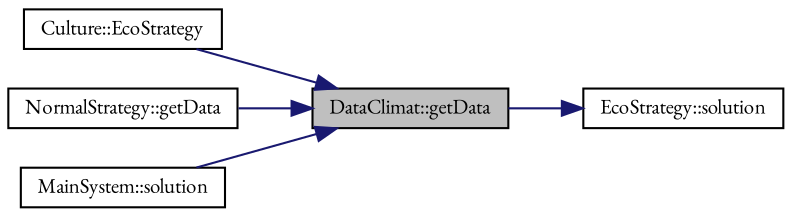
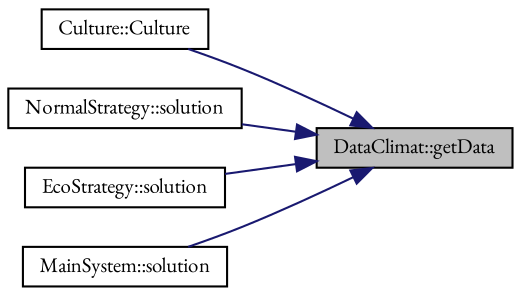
node "Culture::EcoStrategy": label "Culture::EcoStrategy" -> "Culture::Culture"
node "NormalStrategy::getData": label "NormalStrategy::getData" -> "NormalStrategy::solution"
edge "DataClimat::getData" -> "EcoStrategy::solution": reversed
